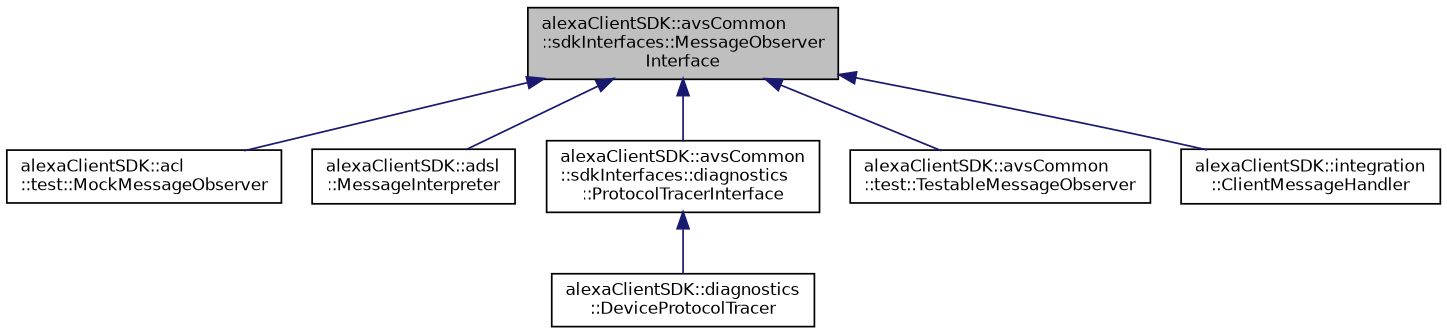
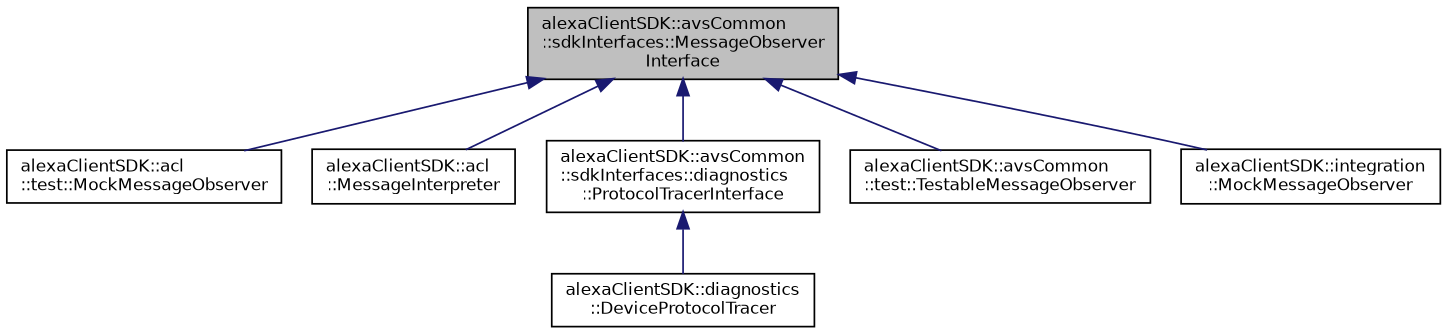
node "alexaClientSDK::adsl ::MessageInterpreter": label "alexaClientSDK::adsl ::MessageInterpreter" -> "alexaClientSDK::acl ::MessageInterpreter"
node "alexaClientSDK::integration ::ClientMessageHandler": label "alexaClientSDK::integration ::ClientMessageHandler" -> "alexaClientSDK::integration ::MockMessageObserver"
